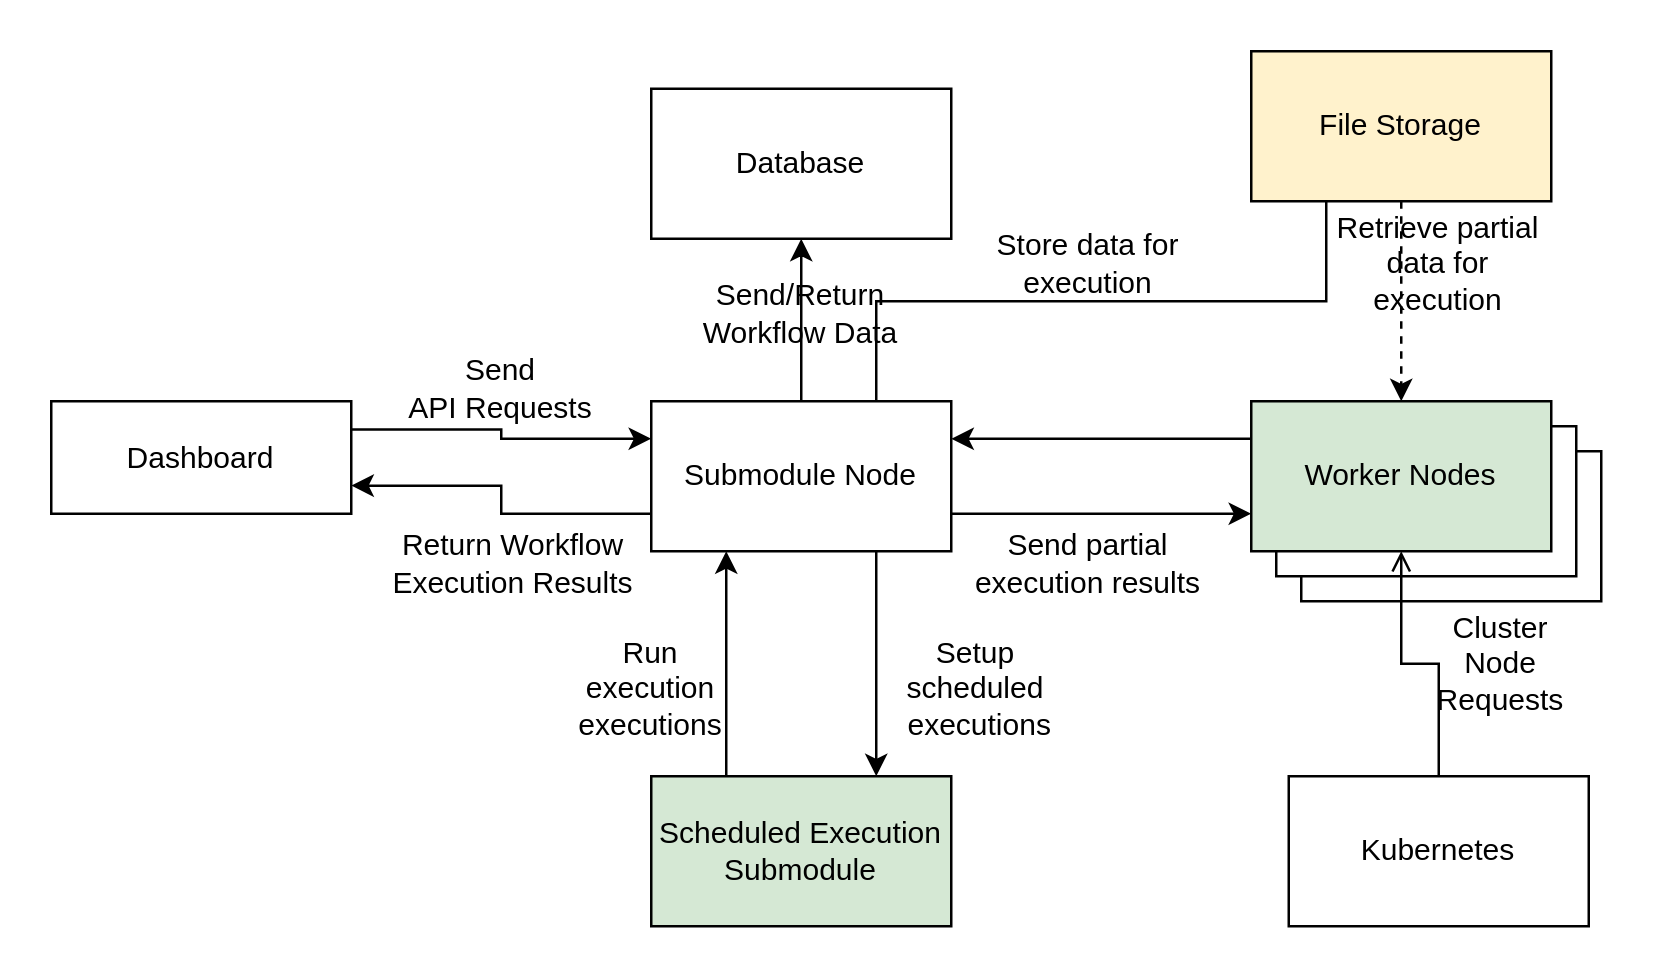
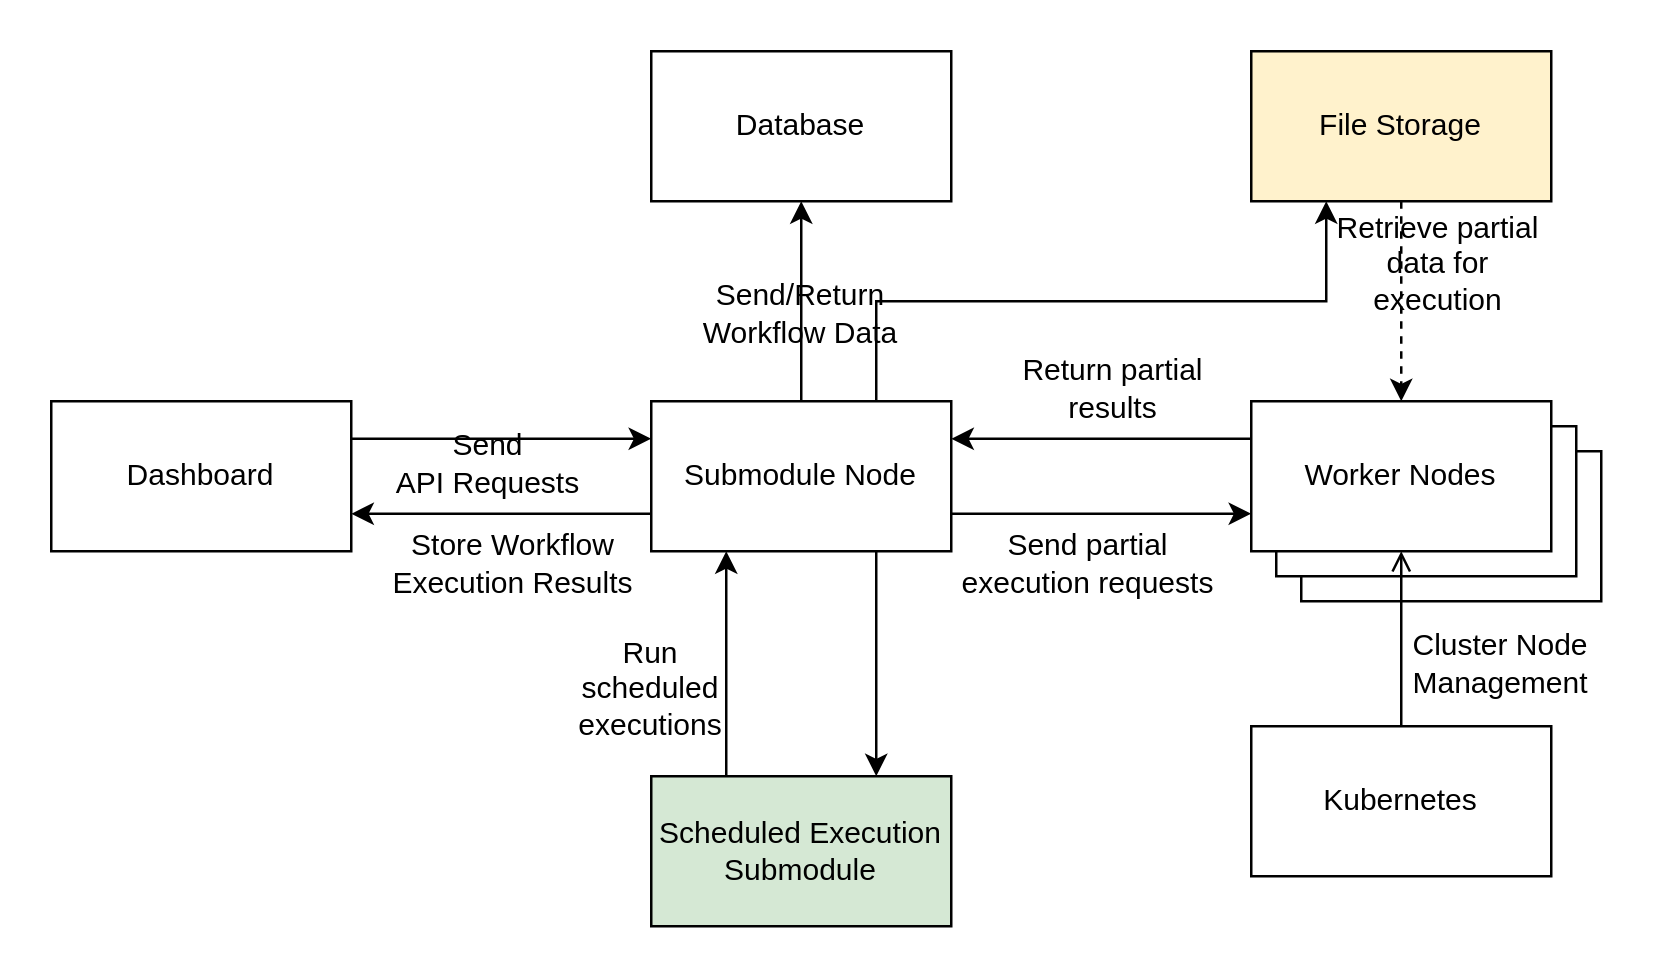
node "Database": moved (801, 164) -> (801, 126)
edge "File Storage" -- "Submodule Node": arrowhead none -> classic
node "Store data for execution": removed
node "Send API Requests": moved (501, 389) -> (489, 464)
node "Return partial results": added
node "Dashboard": size 300x113 -> 300x150
node "Worker Nodes": fillcolor #d5e8d4 -> #ffffff
node "Return Workflow Execution Results": label "Return Workflow Execution Results" -> "Store Workflow Execution Results"
node "Send partial execution results": label "Send partial execution results" -> "Send partial execution requests"
node "Cluster Node Requests": label "Cluster Node Requests" -> "Cluster Node Management"
node "Run execution executions": label "Run execution executions" -> "Run scheduled executions"
node "Setup scheduled executions": removed
node "Kubernetes": moved (1439, 851) -> (1401, 801)
